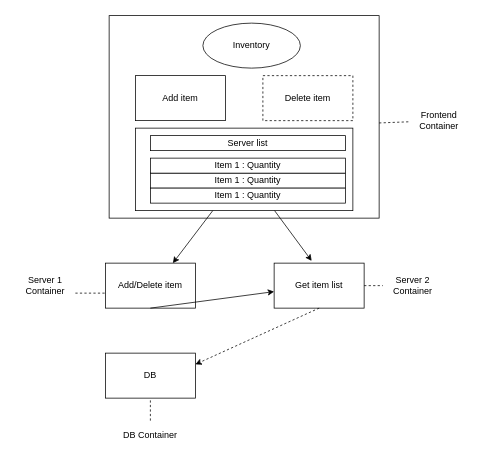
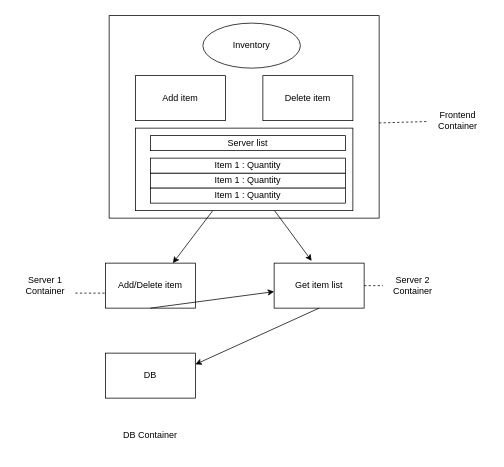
node "Delete item": style dashed -> solid
node "Frontend Container": moved (439, 120) -> (458, 120)
edge "Get item list" -> "DB": style dashed -> solid
edge "DB" -- "DB Container": removed
